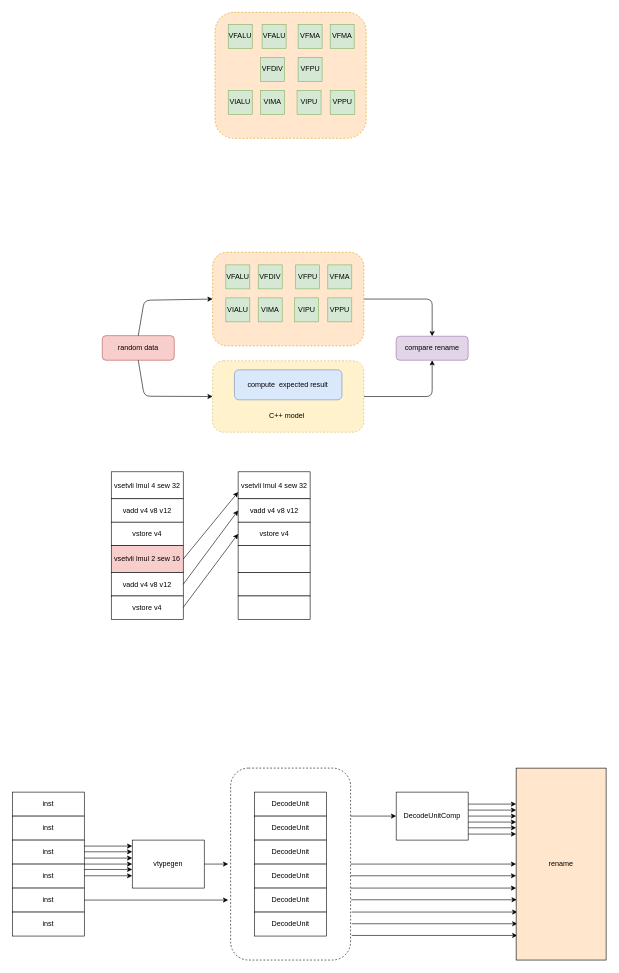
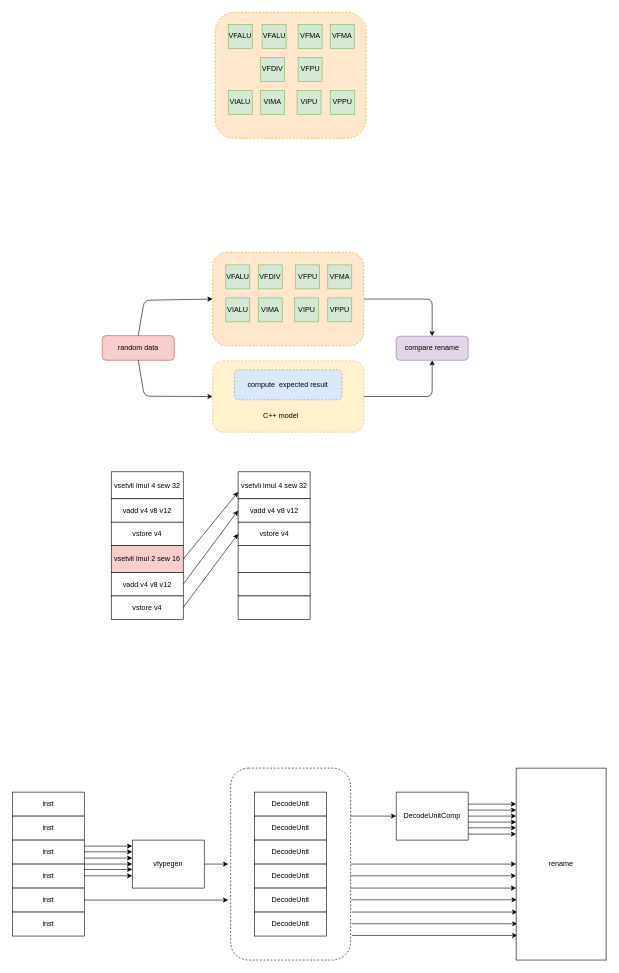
node "compute expected result": style solid -> dashed
node "C++ model": moved (287, 416) -> (281, 416)
node "rename": fillcolor #ffe6cc -> #ffffff
